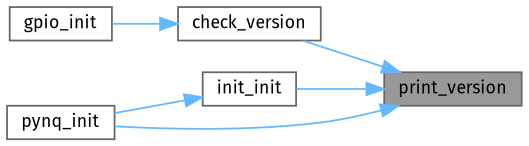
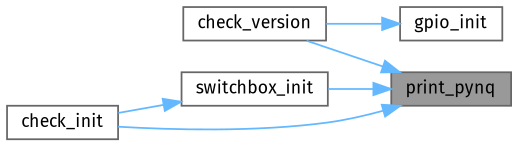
edge "gpio_init" -> "check_version": reversed
node "init_init": label "init_init" -> "switchbox_init"
node "print_version": label "print_version" -> "print_pynq"
node "pynq_init": label "pynq_init" -> "check_init"
